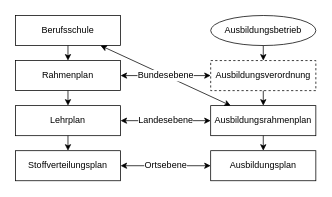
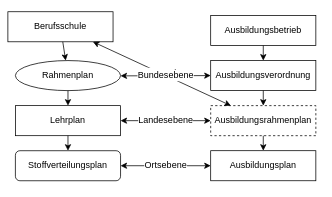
node "Berufsschule": moved (68, 30) -> (60, 27)
node "Ausbildungsbetrieb": shape ellipse -> rectangle
node "Rahmenplan": shape rectangle -> ellipse
node "Ausbildungsverordnung": style dashed -> solid
node "Ausbildungsrahmenplan": style solid -> dashed
node "Stoffverteilungsplan": shape rectangle -> rounded rectangle
